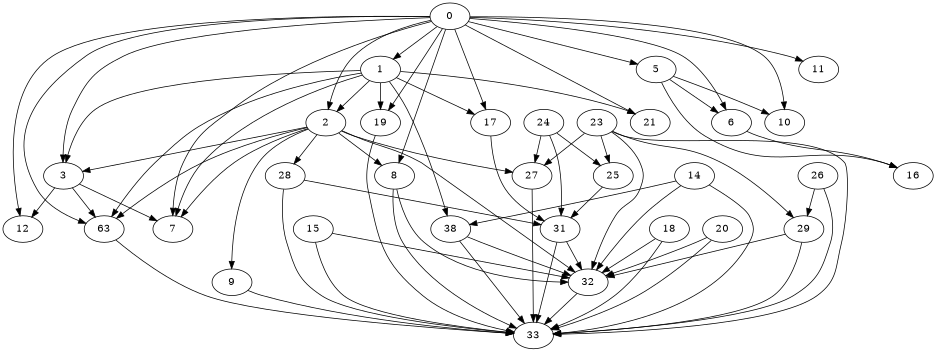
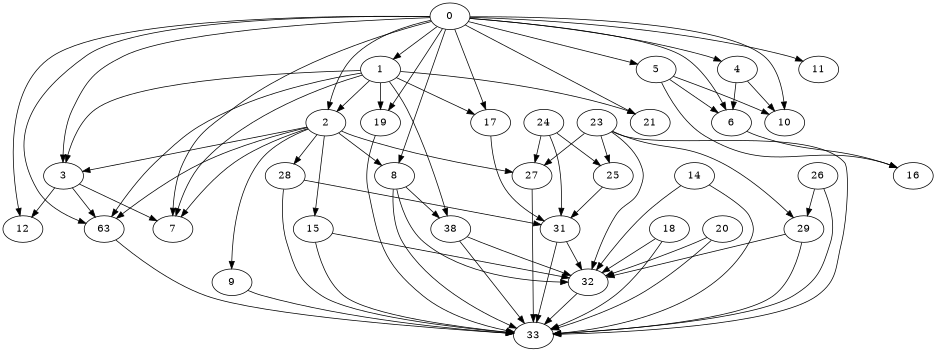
node "4": added
edge "2" -> "32": now "2" -> "15"
edge "14" -> "38": now "8" -> "38"
